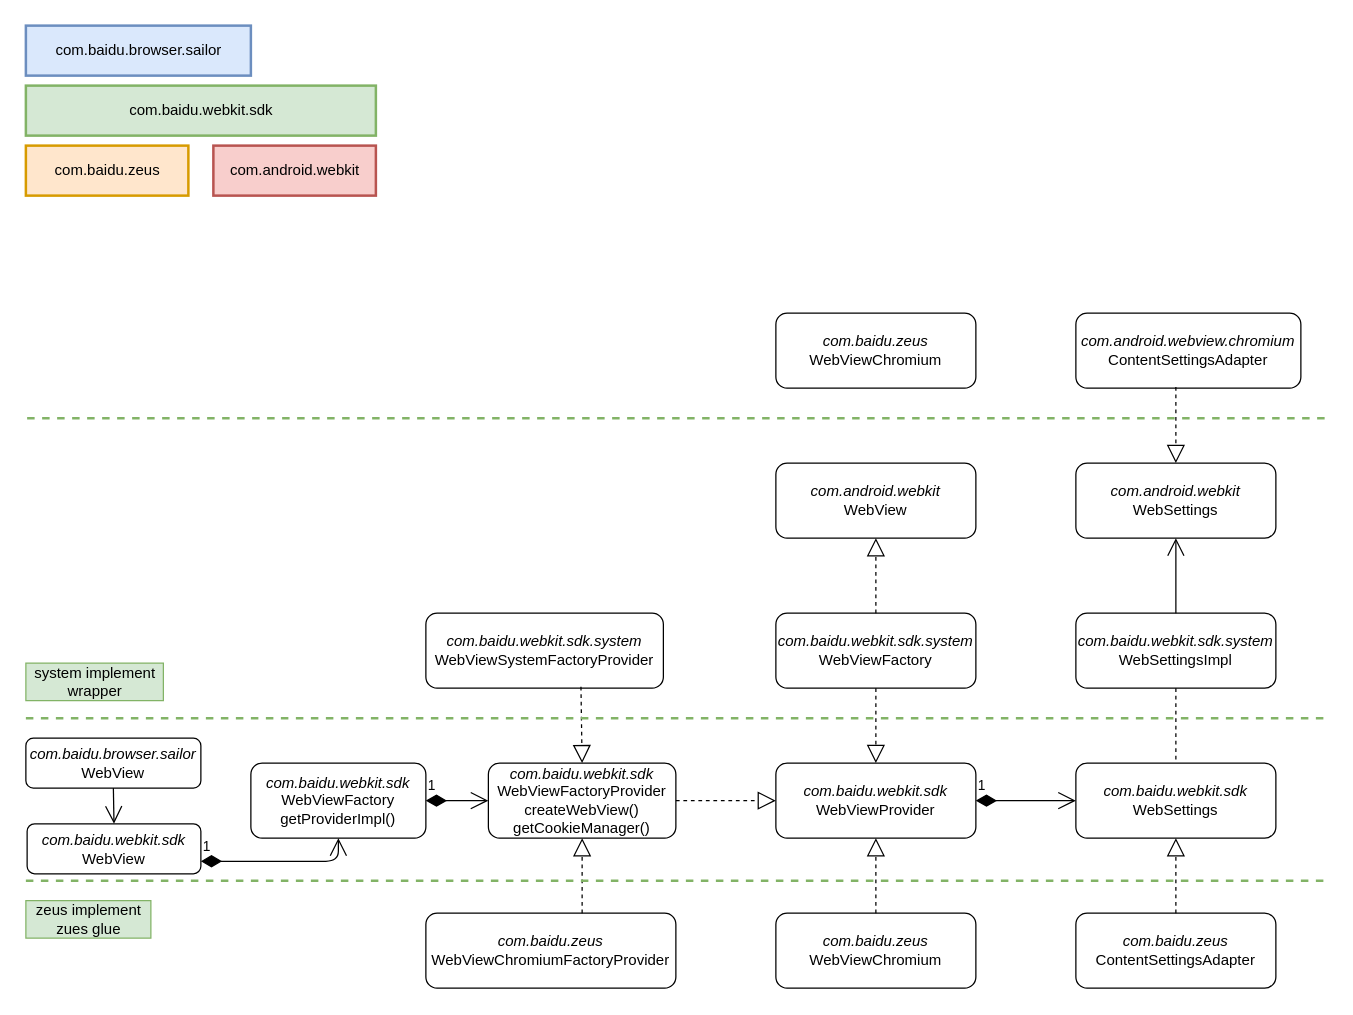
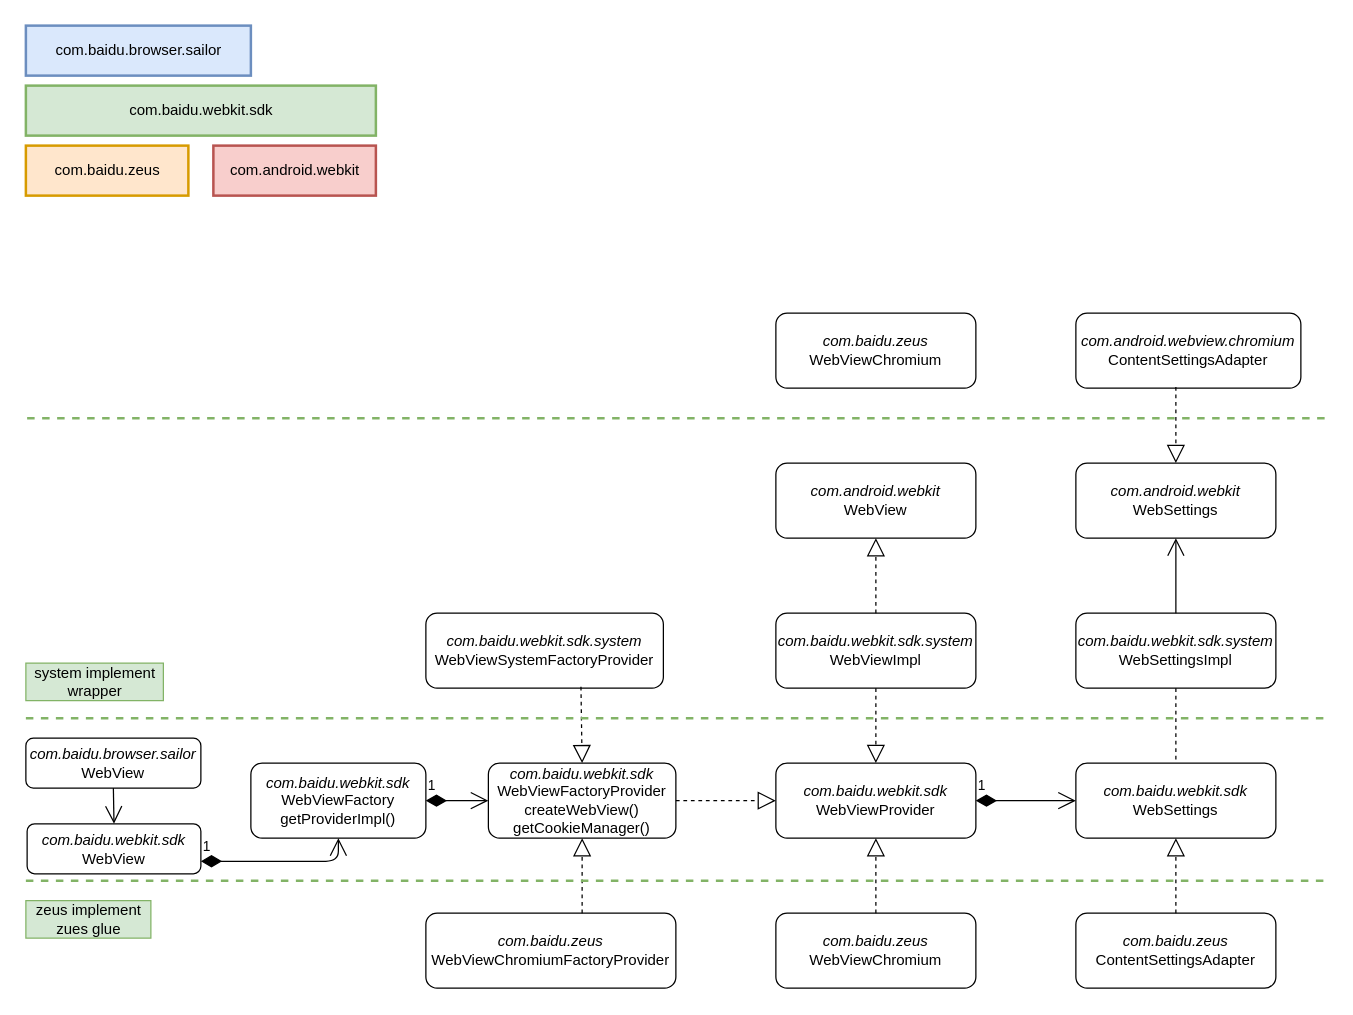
node "com.baidu.webkit.sdk.system WebViewFactory": label "com.baidu.webkit.sdk.system WebViewFactory" -> "com.baidu.webkit.sdk.system WebViewImpl"
